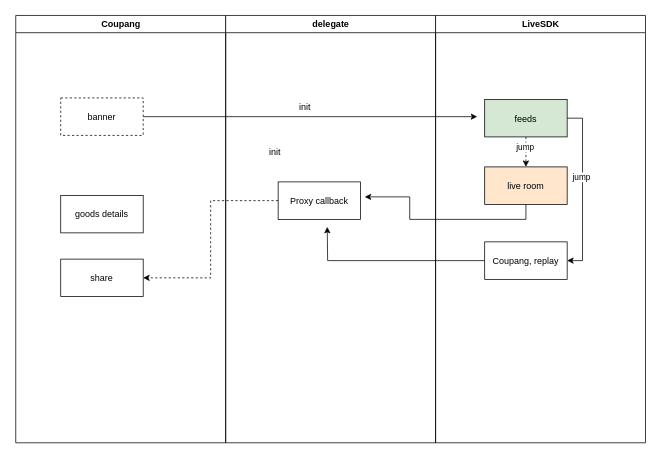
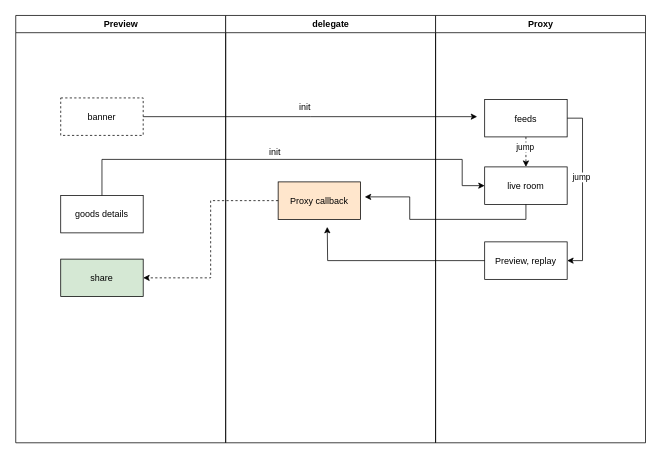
node "Coupang": label "Coupang" -> "Preview"
node "LiveSDK": label "LiveSDK" -> "Proxy"
node "feeds": fillcolor #d5e8d4 -> #ffffff
edge "goods details" -> "live room": added
node "live room": fillcolor #ffe6cc -> #ffffff
node "Proxy callback": fillcolor #ffffff -> #ffe6cc
node "Coupang, replay": label "Coupang, replay" -> "Preview, replay"
node "share": fillcolor #ffffff -> #d5e8d4
